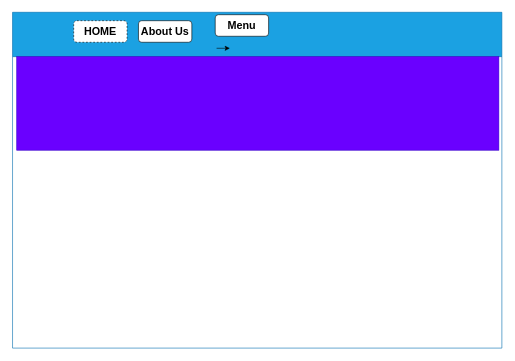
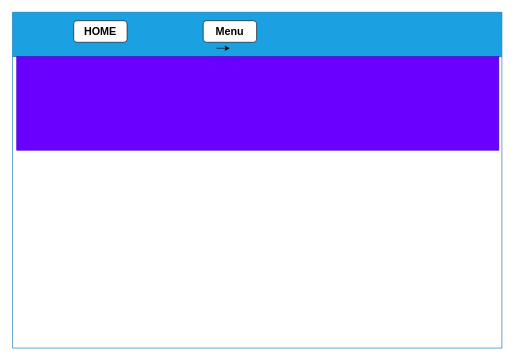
node "Menu": moved (242, 26) -> (230, 32)
node "HOME": style dashed -> solid
node "About Us": removed
